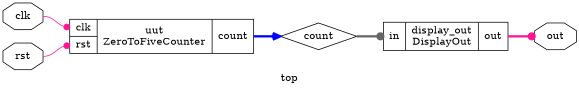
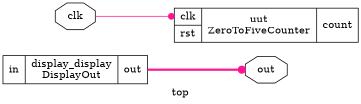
node "in": text "display_out" -> "display_display"
node "count": removed
node "rst": removed
